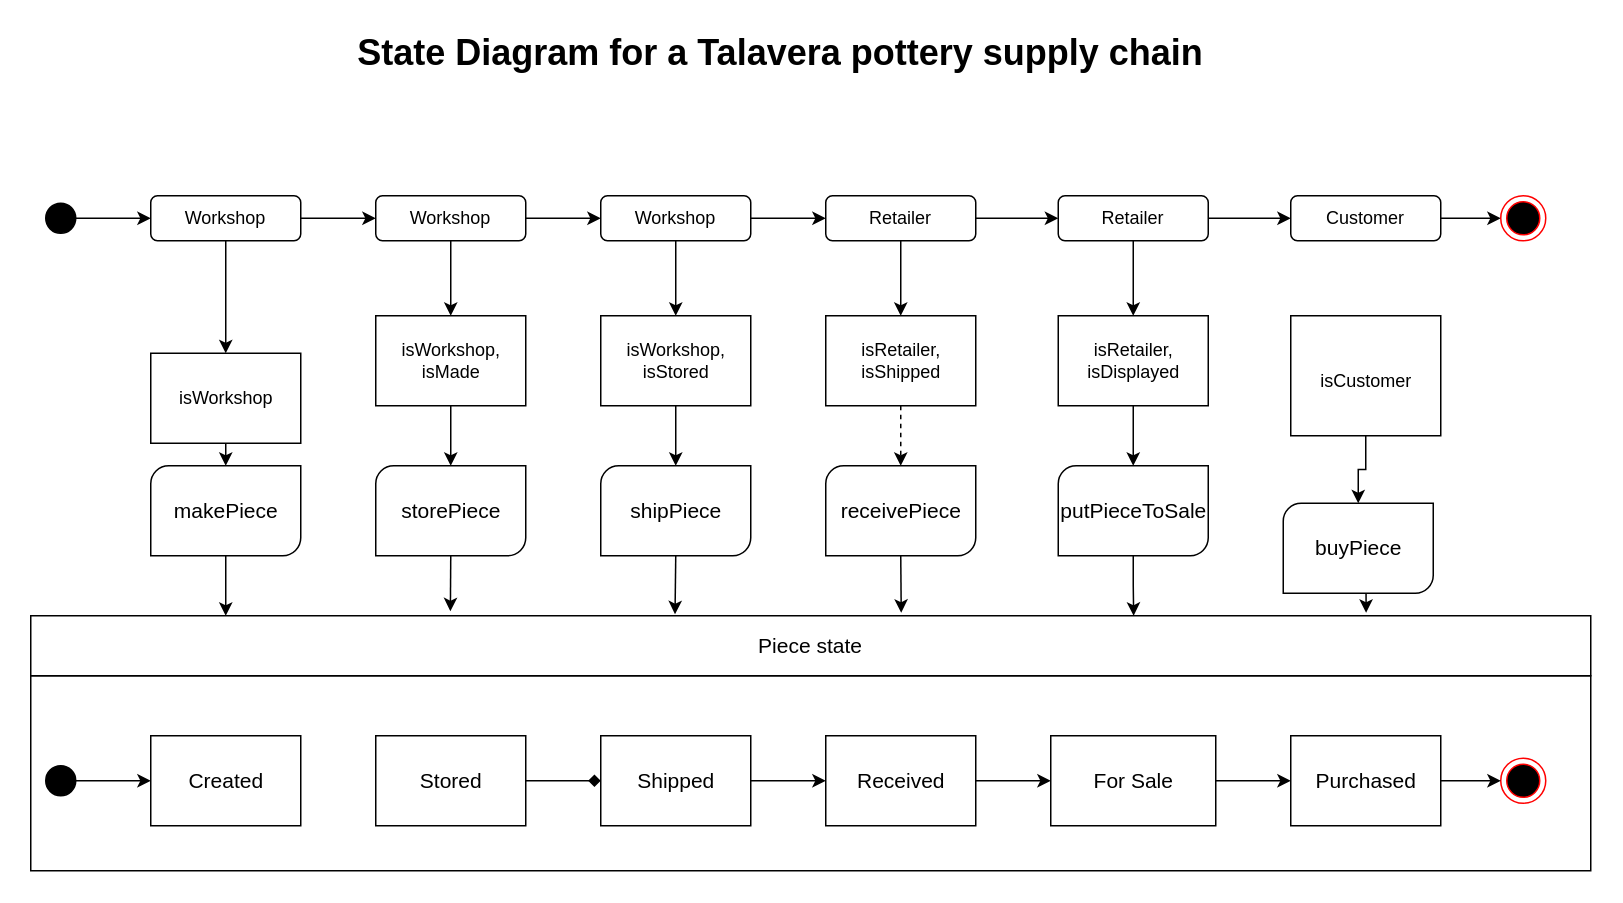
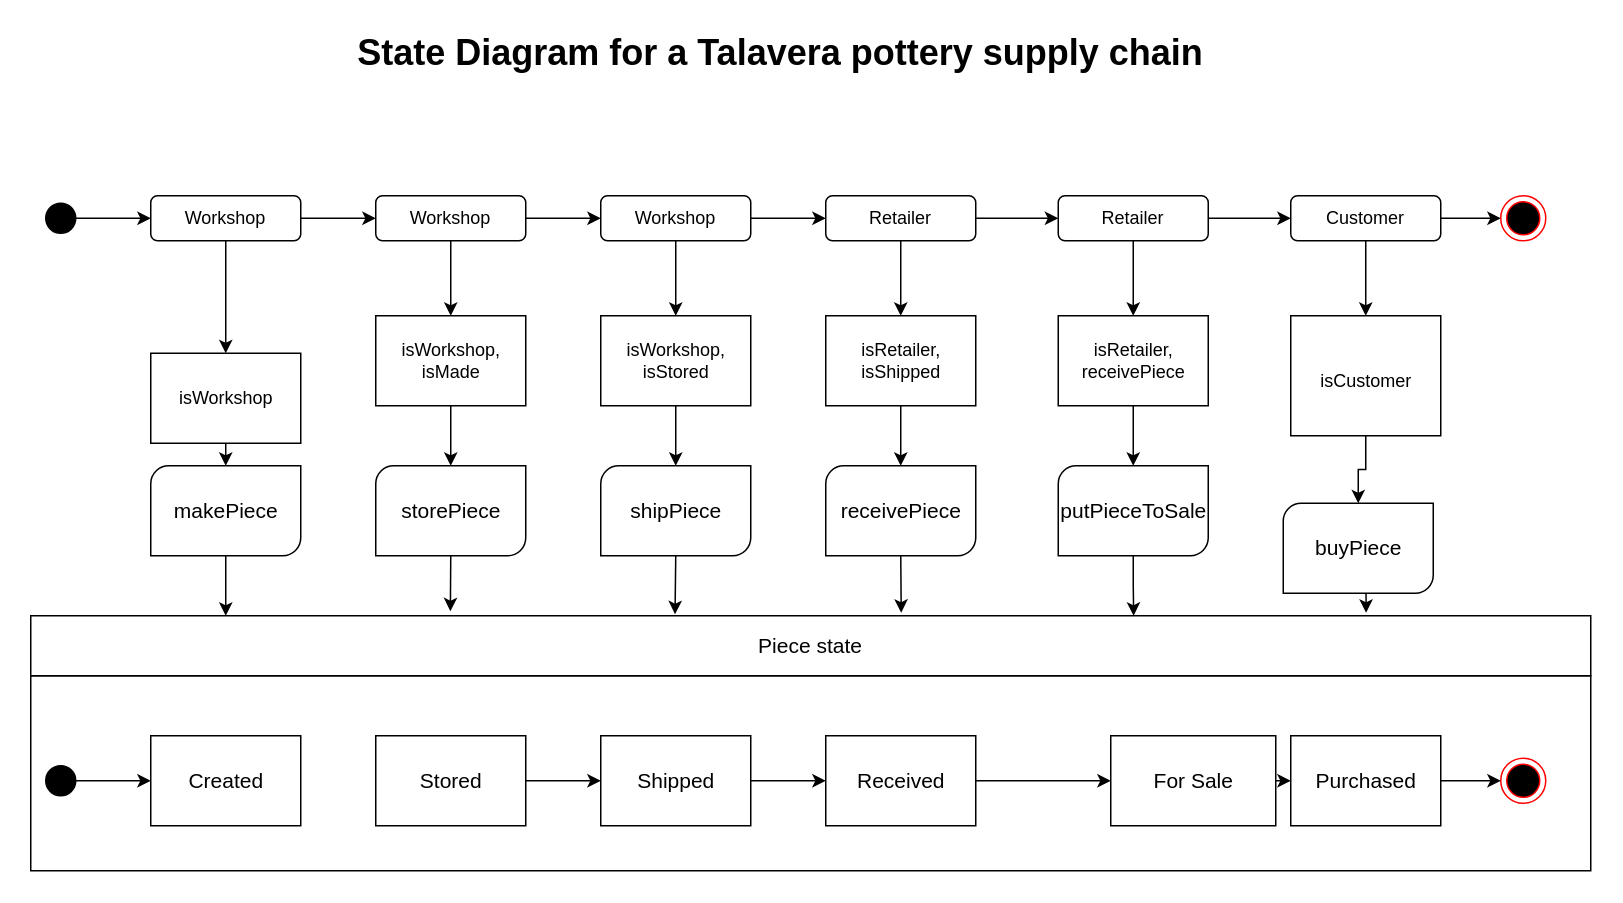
edge "Customer" -> "isCustomer": added
node "isRetailer, isDisplayed": label "isRetailer, isDisplayed" -> "isRetailer, receivePiece"
edge "isRetailer, isShipped" -> "receivePiece": style dashed -> solid
edge "Stored" -> "Shipped": arrowhead diamond -> classic
node "For Sale": moved (1133, 781) -> (1193, 781)
